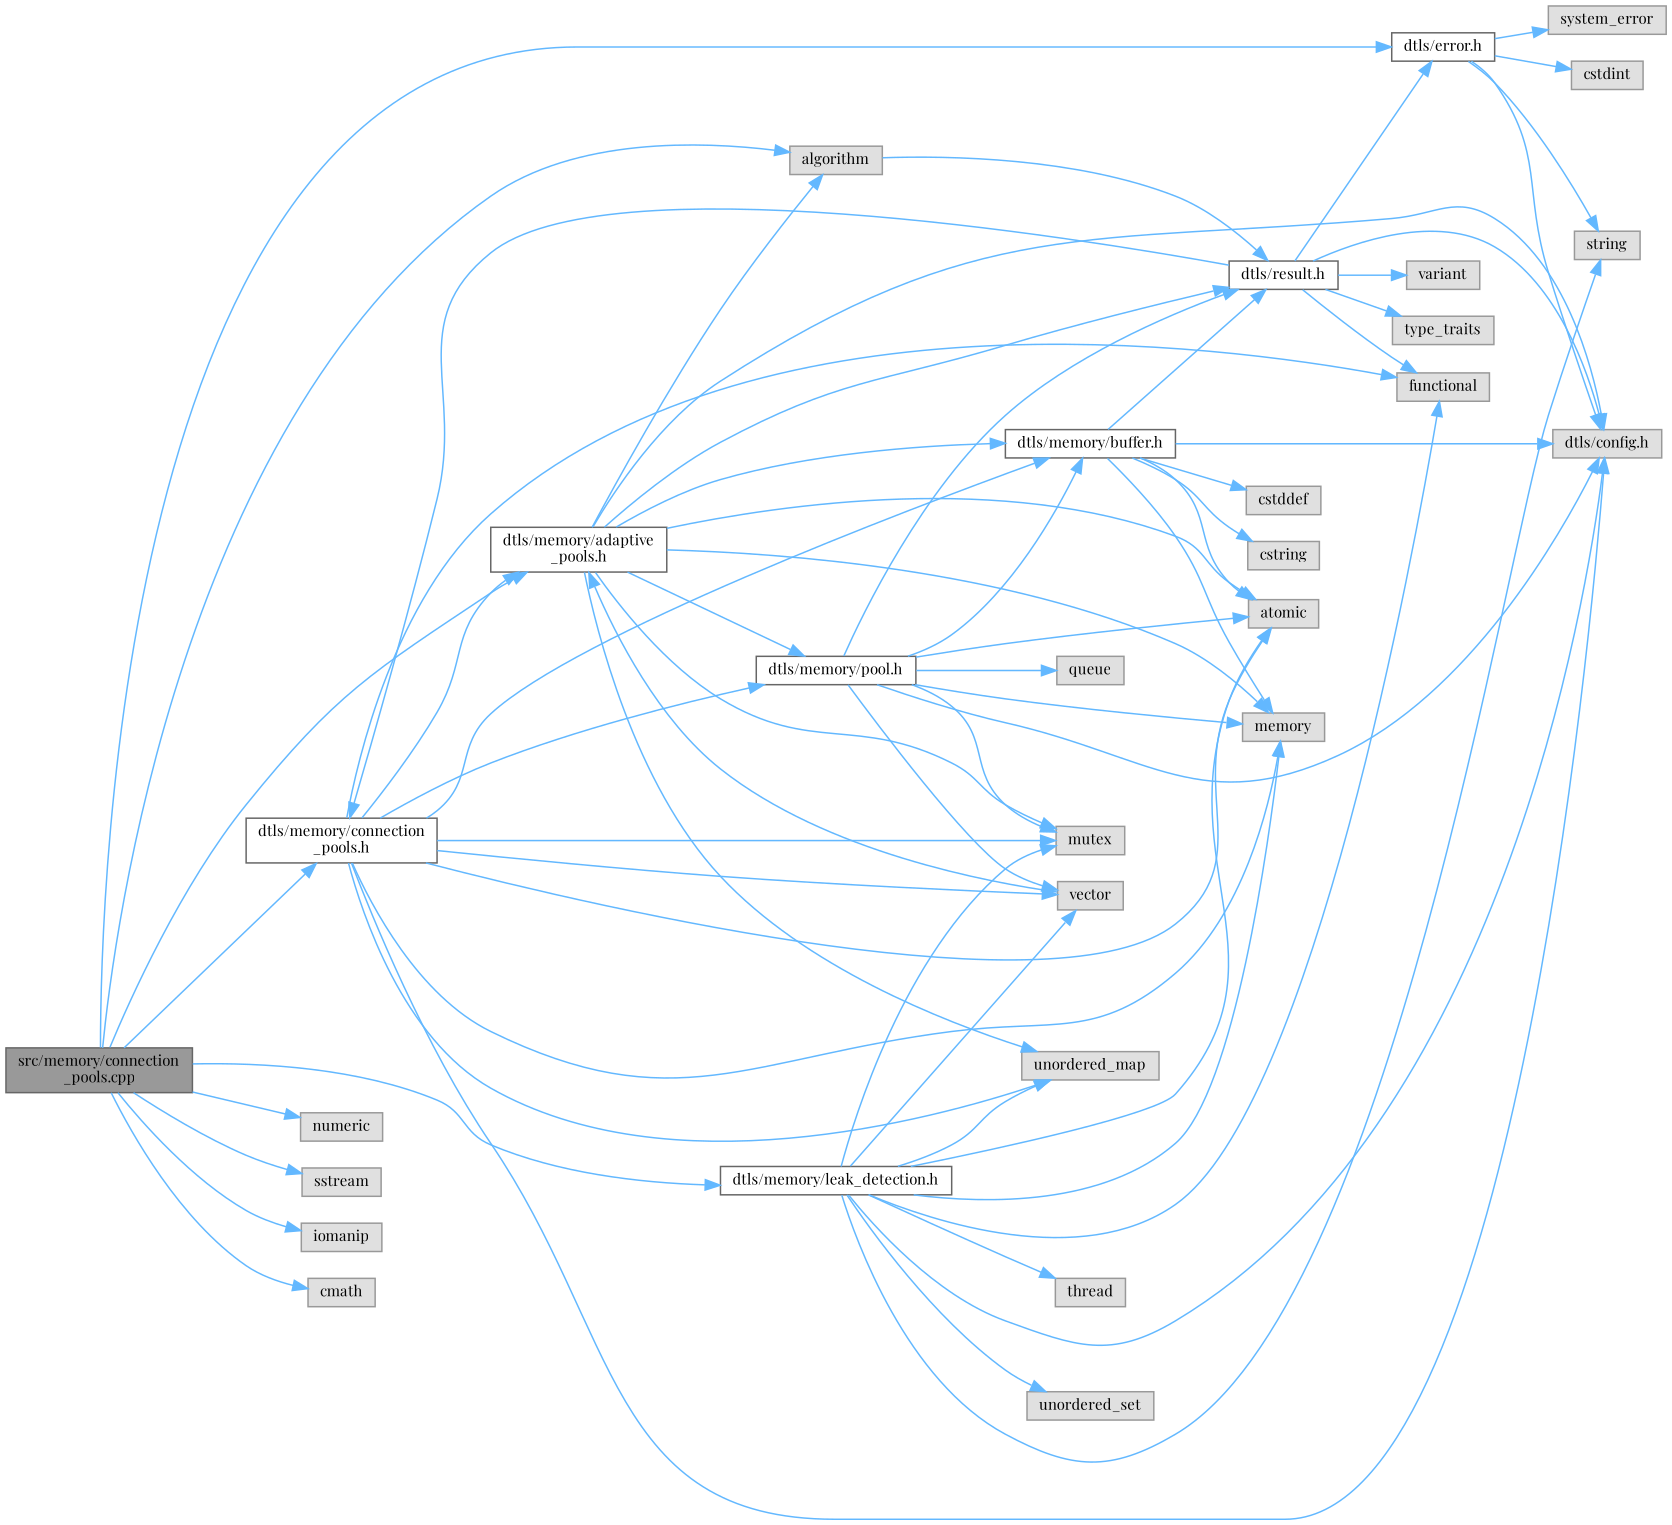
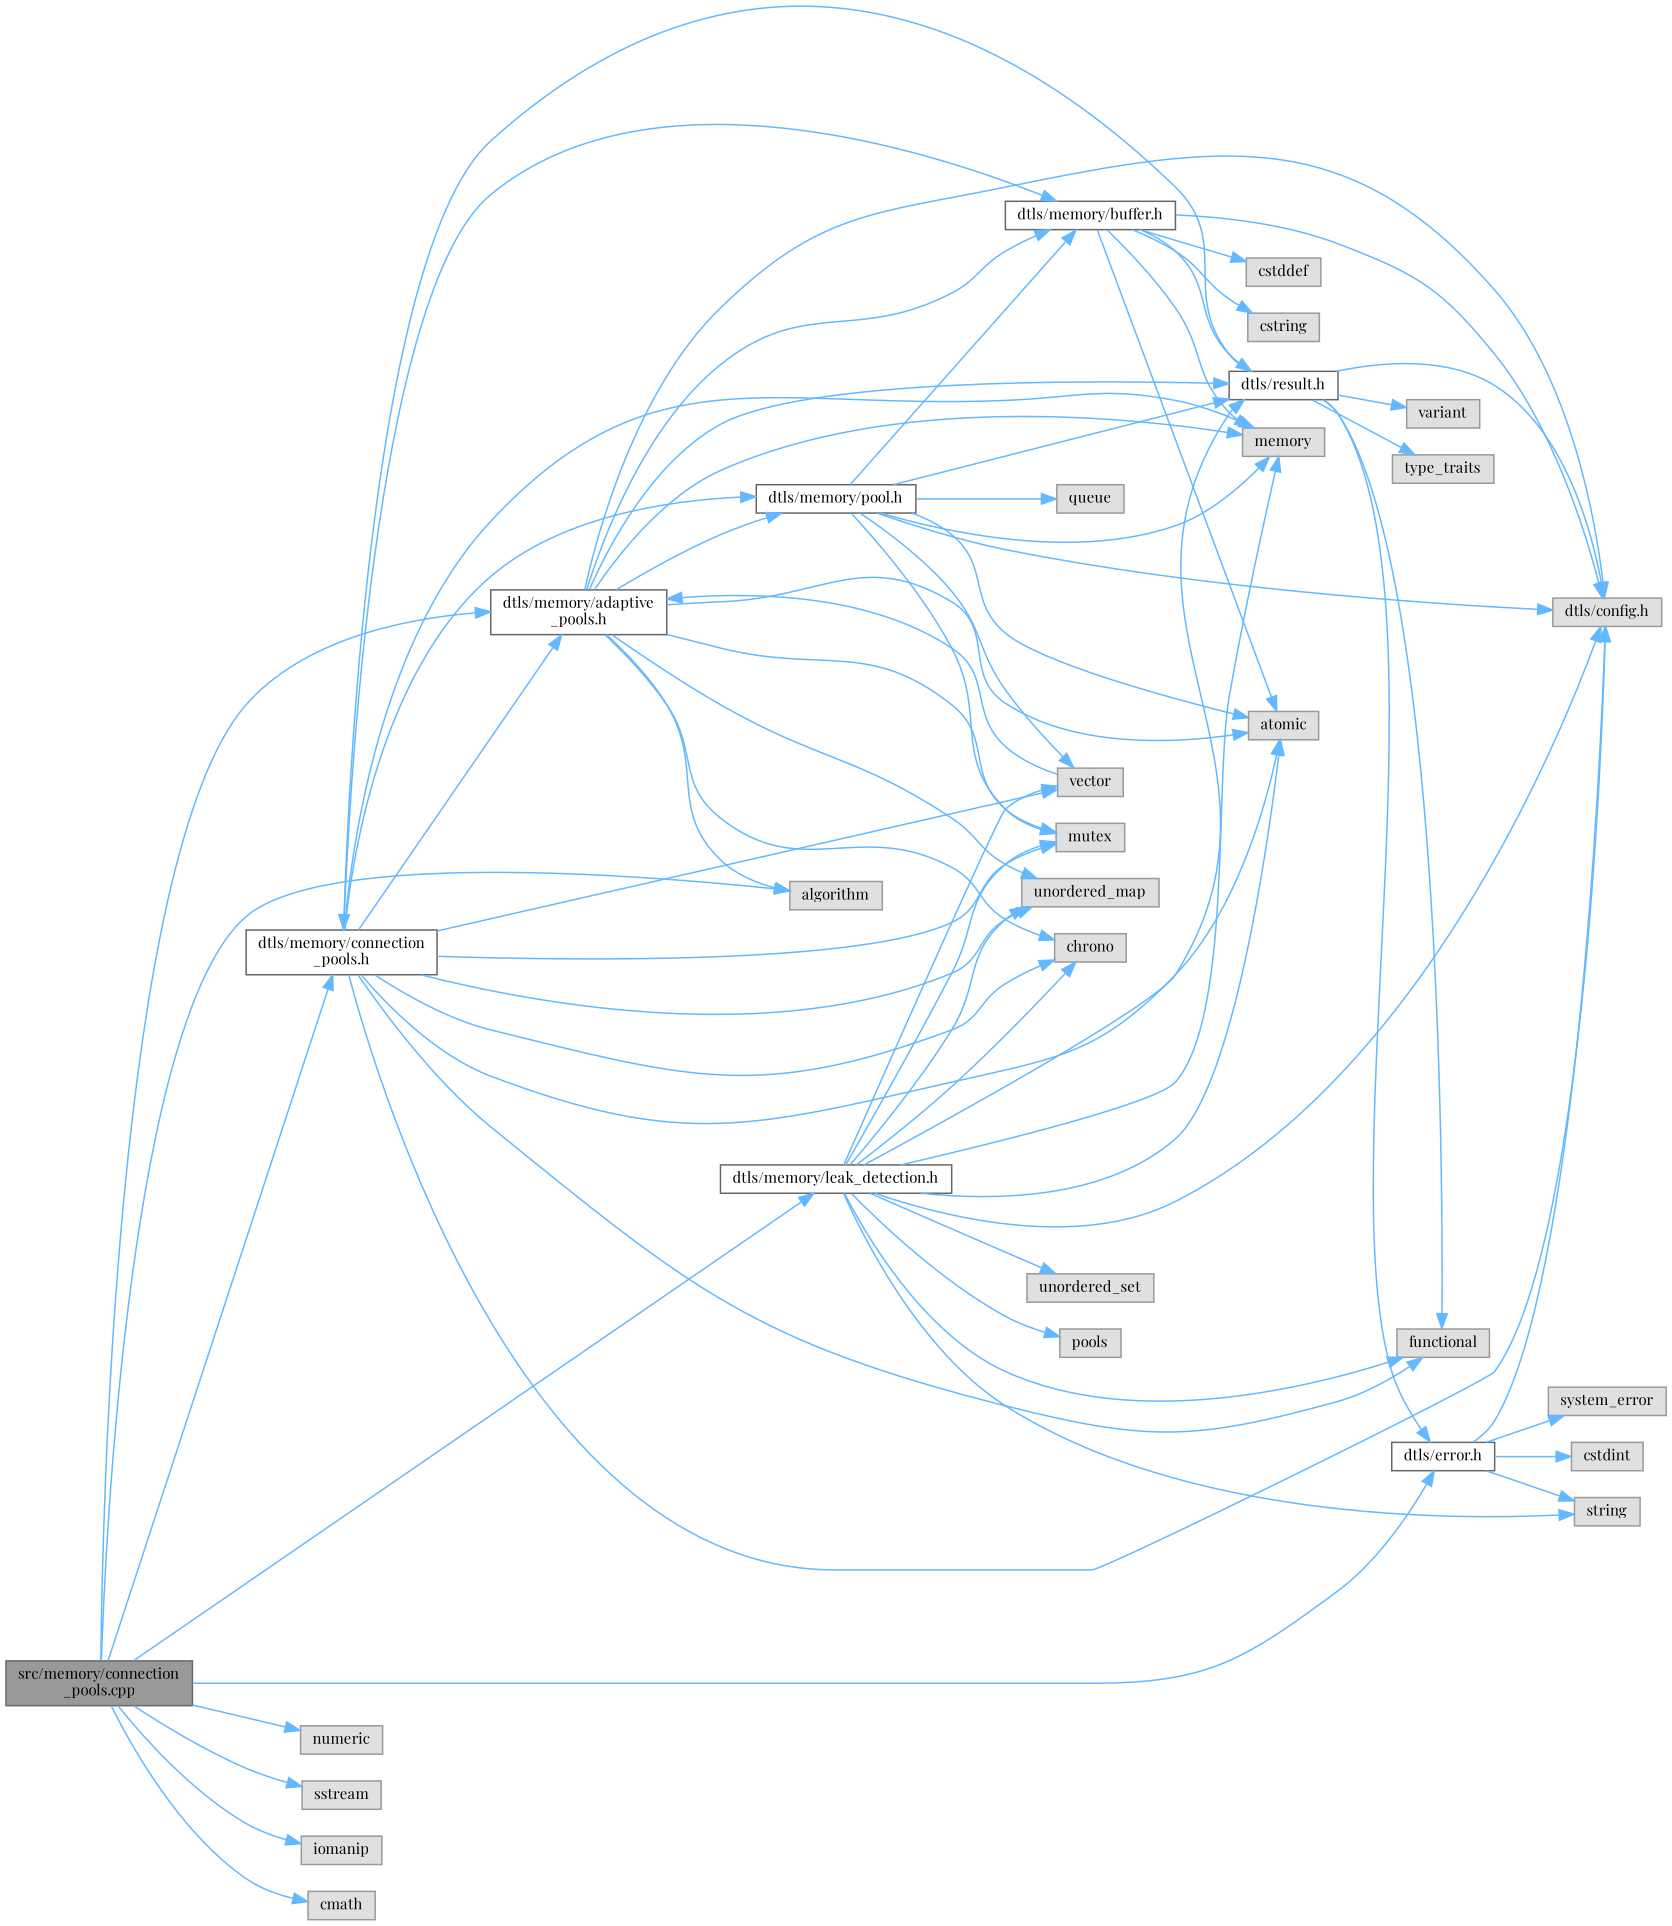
edge "algorithm" -> "dtls/result.h": now "dtls/memory/leak_detection.h" -> "dtls/result.h"
node "chrono": added
node "thread": label "thread" -> "pools"
